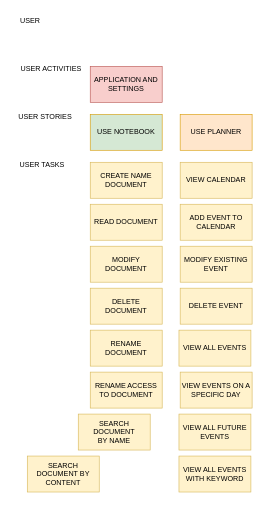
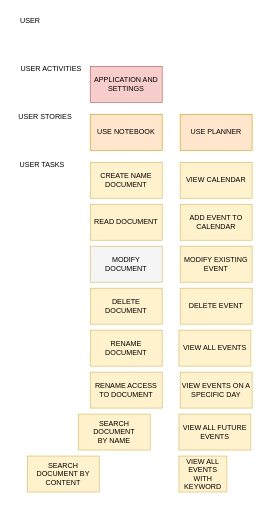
node "USE NOTEBOOK": fillcolor #d5e8d4 -> #ffe6cc
node "MODIFY DOCUMENT": fillcolor #fff2cc -> #f5f5f5
node "VIEW ALL EVENTS WITH KEYWORD": size 72x36 -> 48x36
